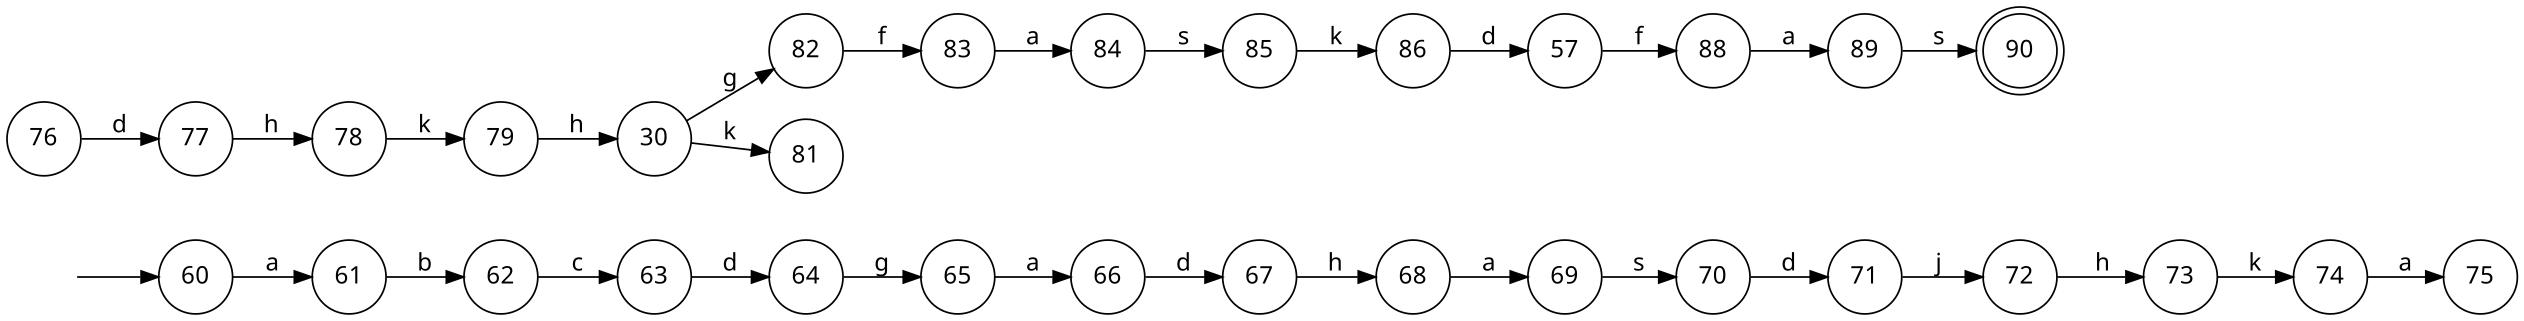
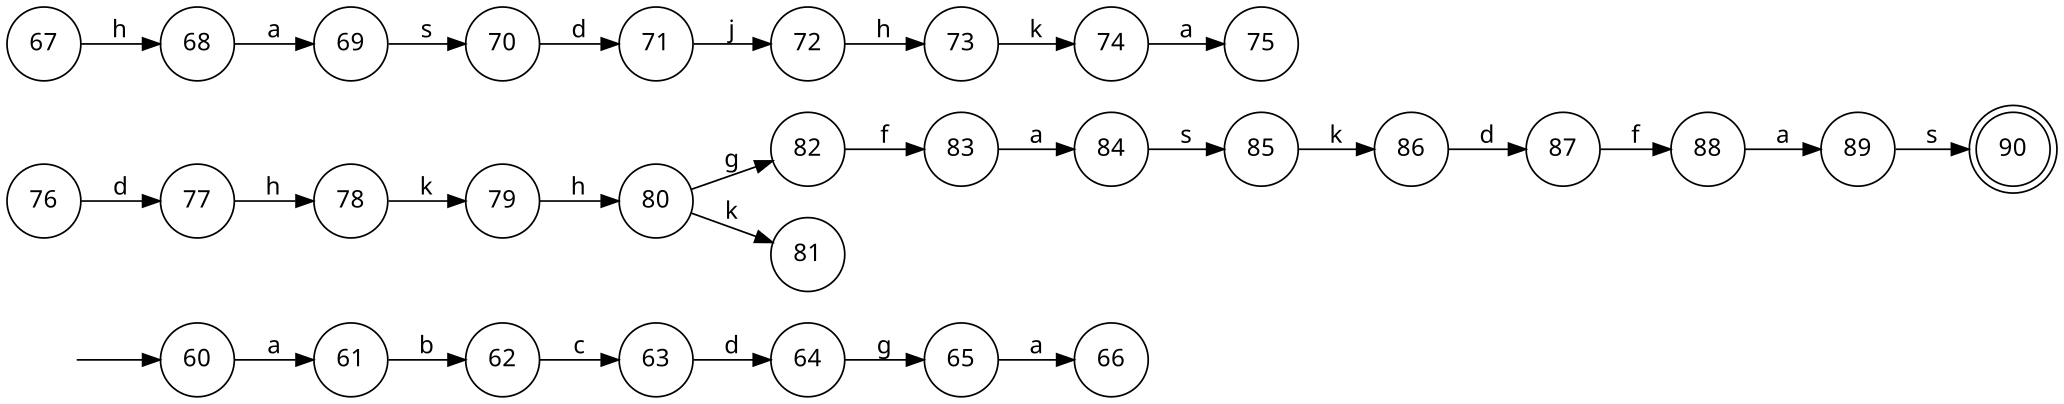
node "57": label "57" -> "87"
node "30": label "30" -> "80"
edge "66" -> "67": removed, label "d"
